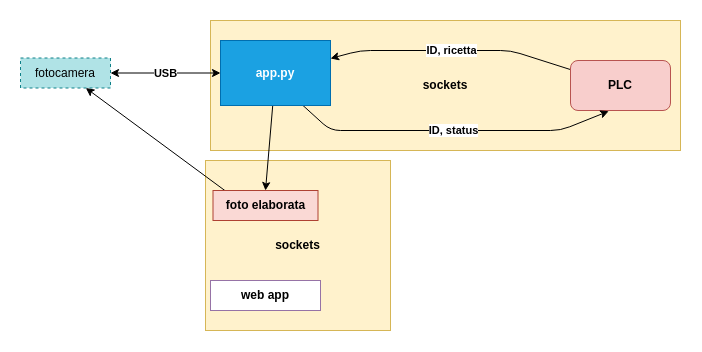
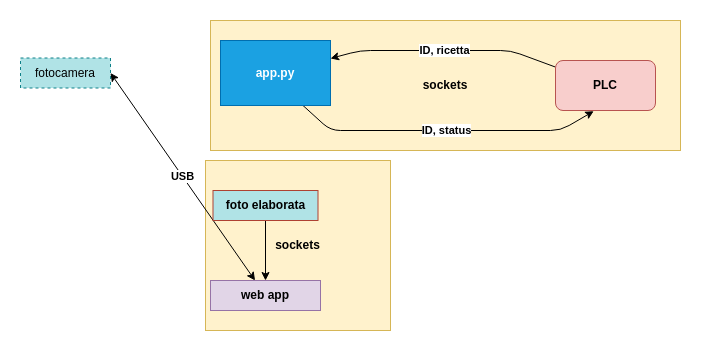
edge "fotocamera" -- "app.py": now "fotocamera" -- "web app"
node "PLC": moved (621, 86) -> (606, 86)
edge "app.py" -> "foto elaborata": removed
edge "foto elaborata" -> "fotocamera": now "foto elaborata" -> "web app"
node "foto elaborata": fillcolor #fad9d5 -> #b0e3e6
node "web app": fillcolor #ffffff -> #e1d5e7
